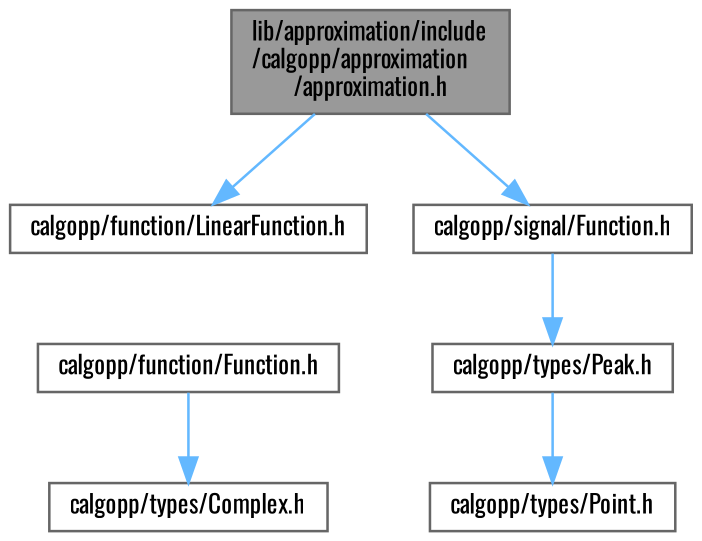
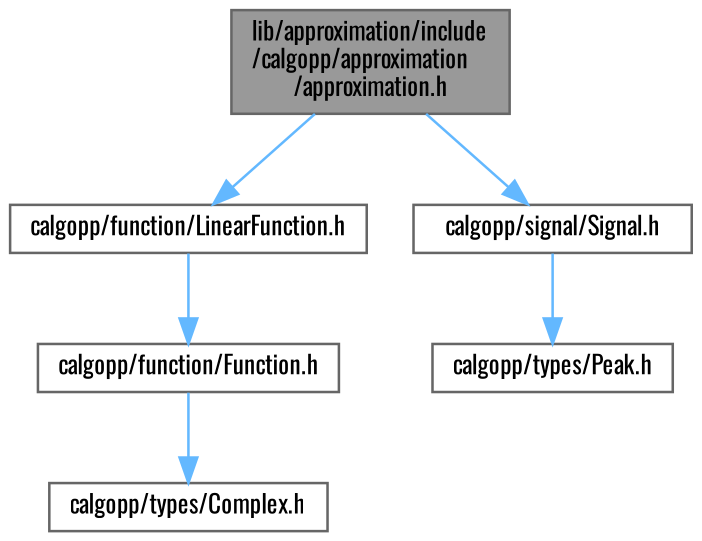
node "calgopp/signal/Function.h": label "calgopp/signal/Function.h" -> "calgopp/signal/Signal.h"
edge "calgopp/function/LinearFunction.h" -> "calgopp/function/Function.h": added
node "calgopp/types/Point.h": removed
